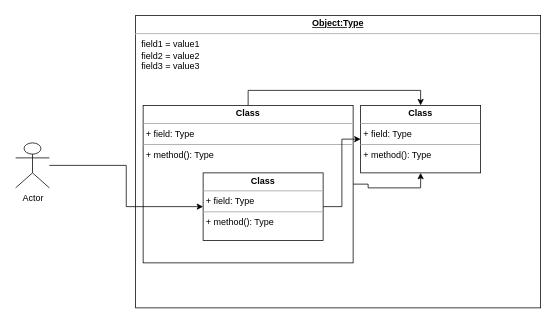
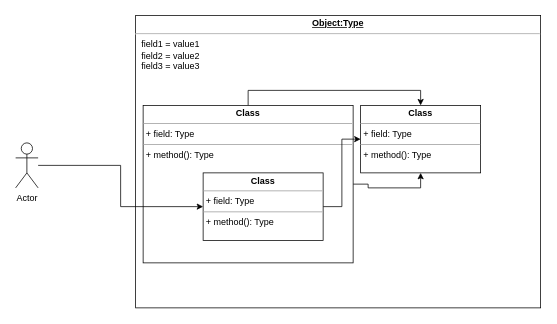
node "Actor": size 34x45 -> 23x45
